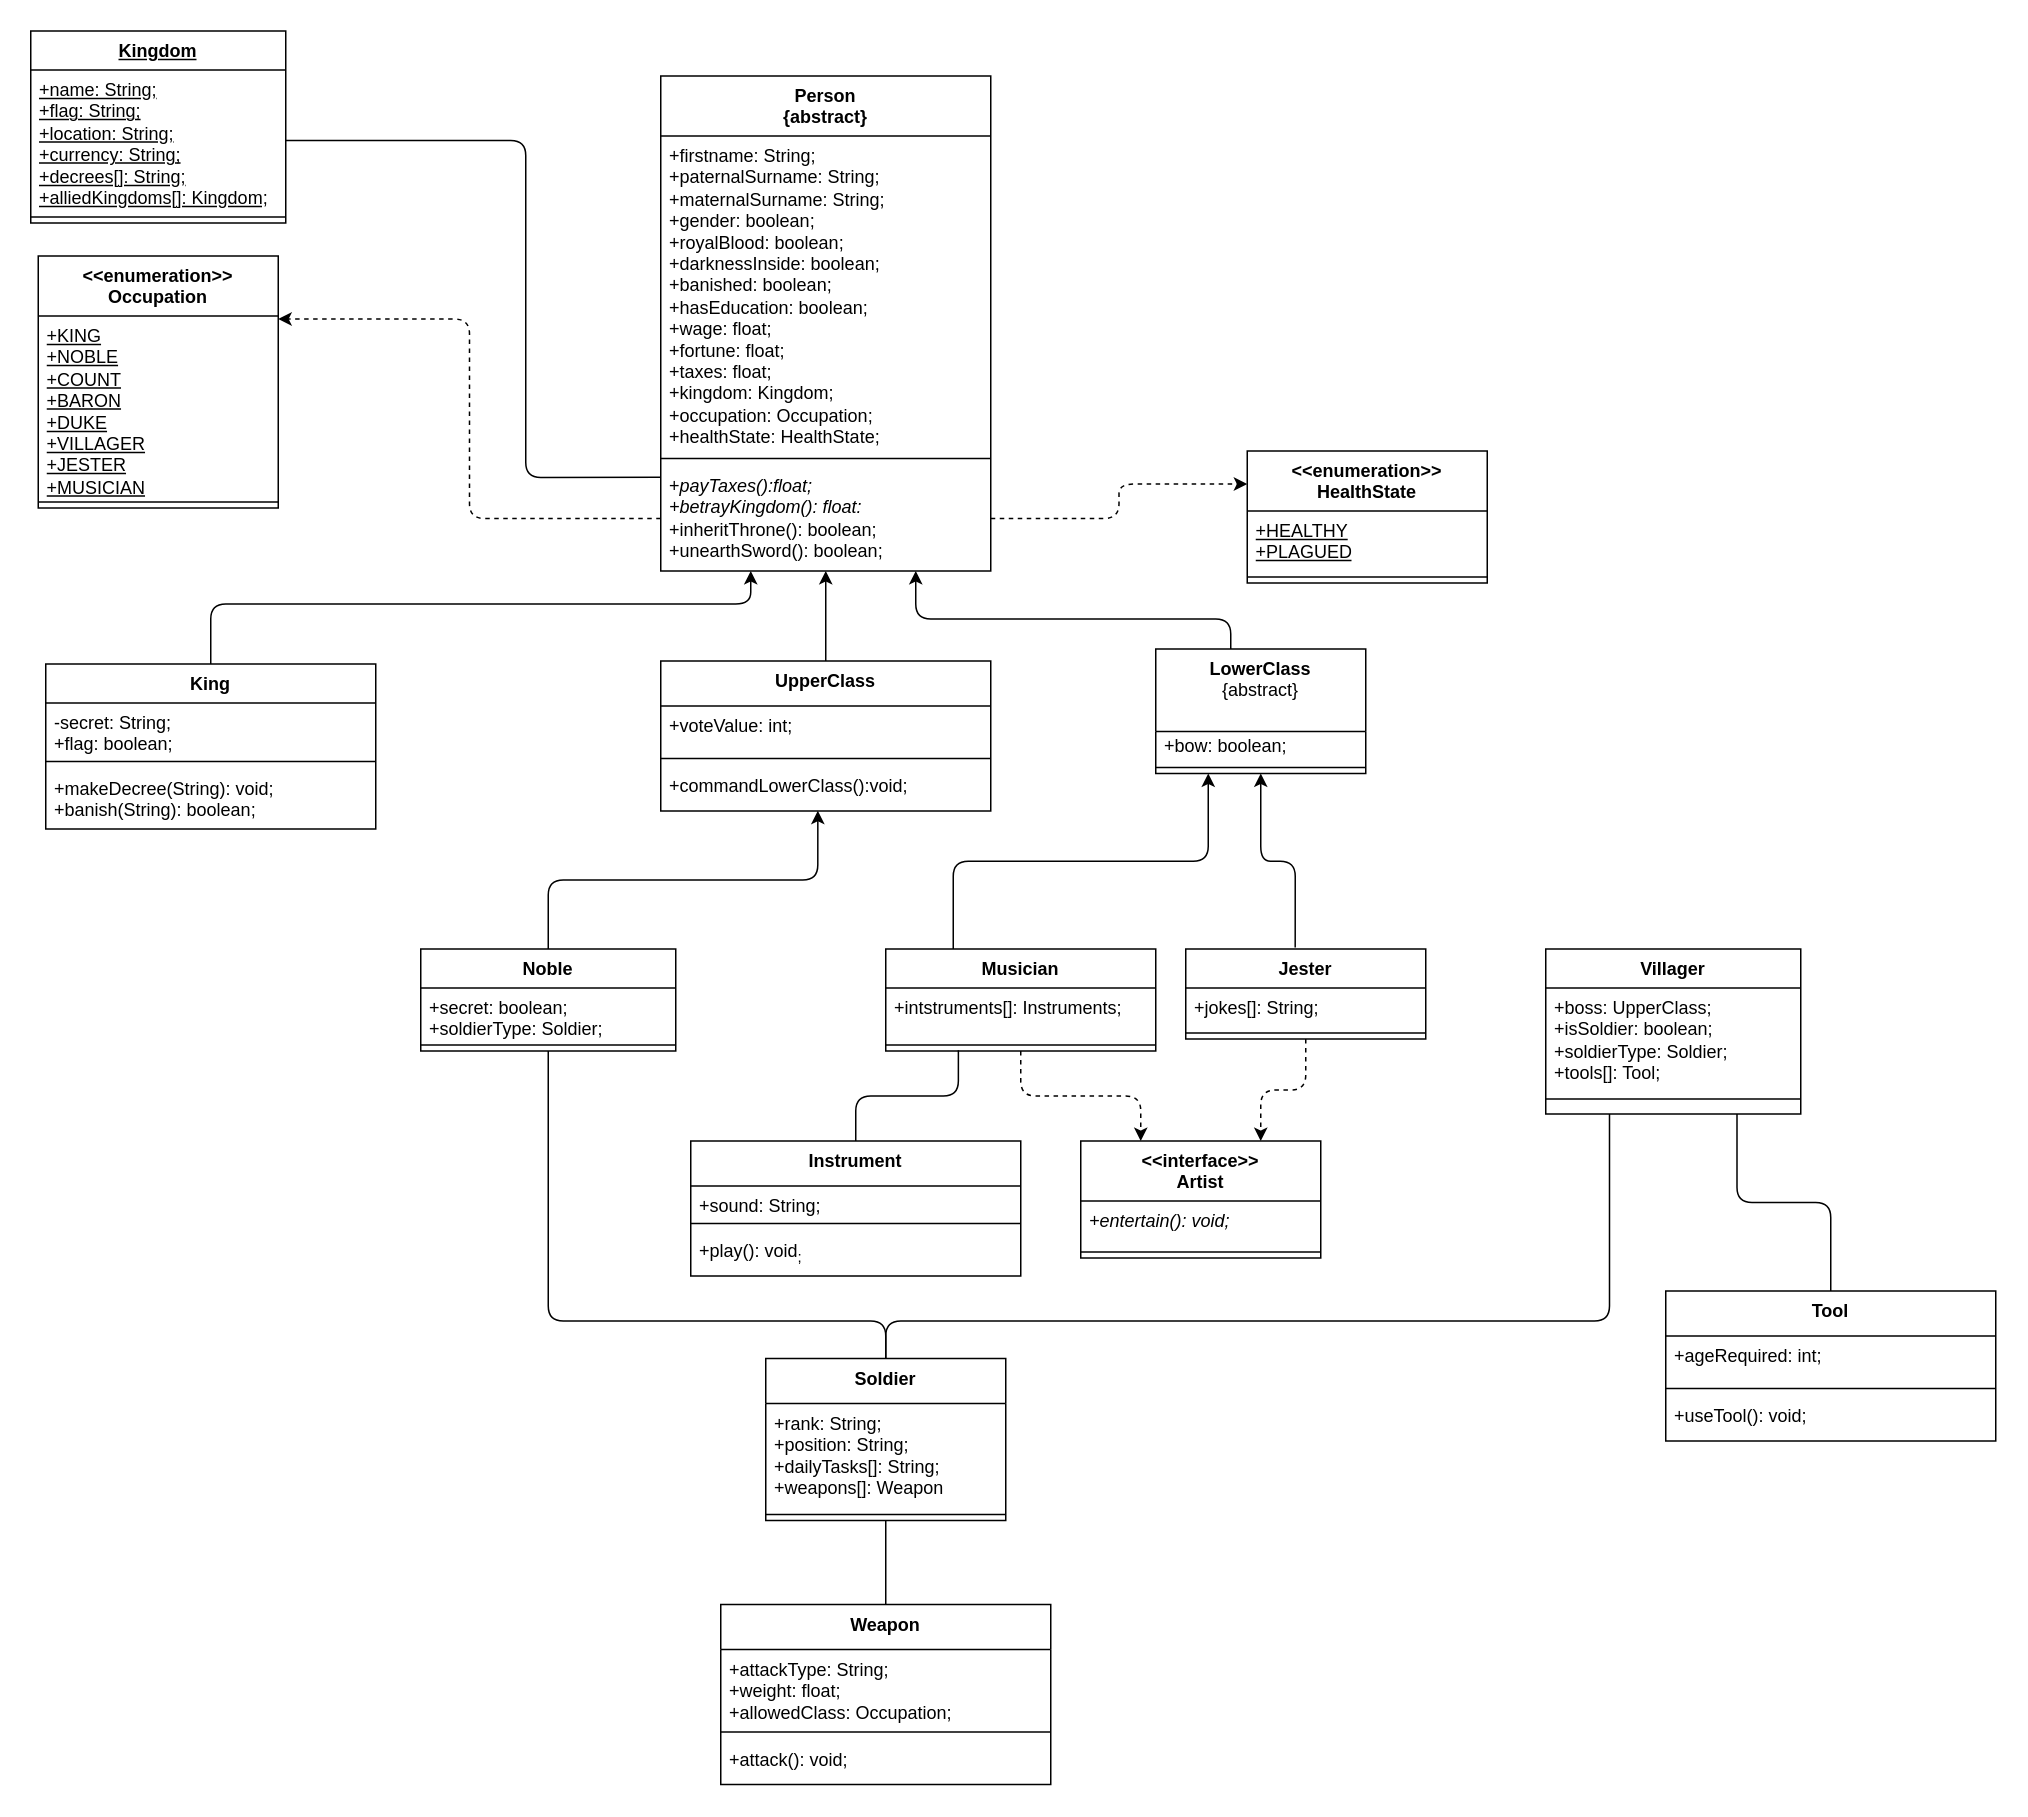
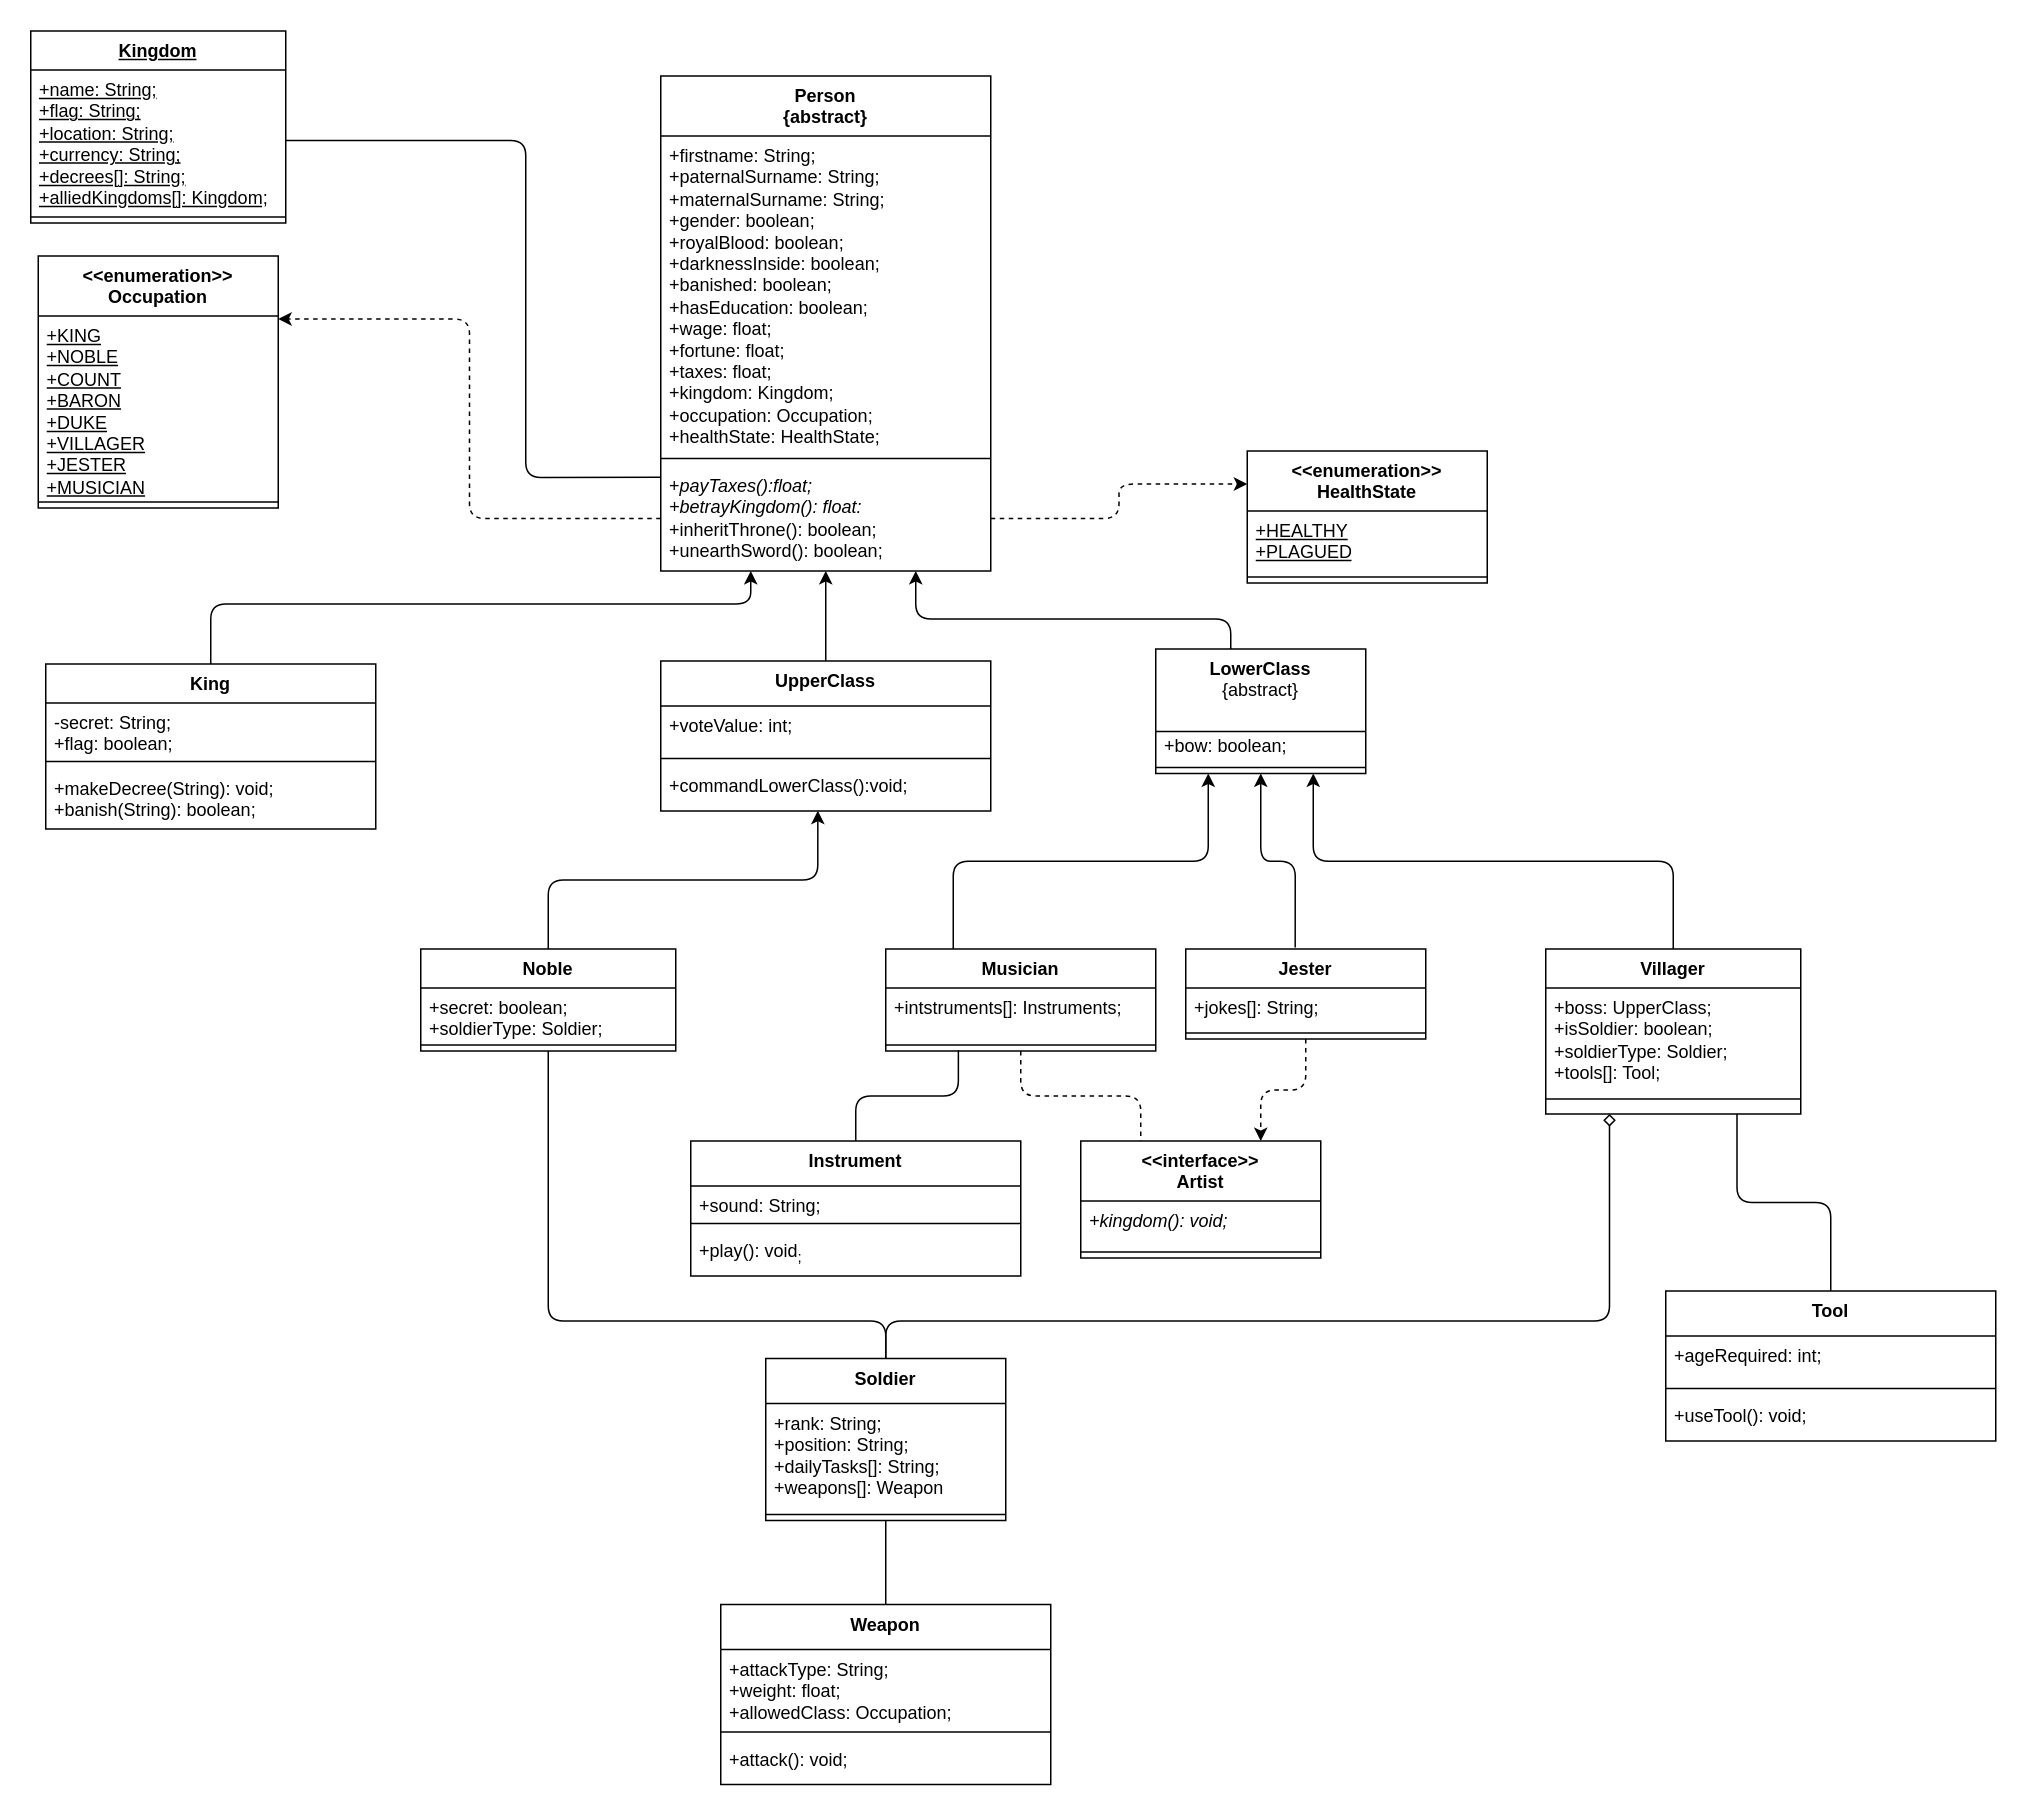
edge "Villager" -> "LowerClass {abstract}": added
edge "Villager" -- "Soldier": arrowhead none -> diamond
edge "Musician" -> "<<interface>> Artist": arrowhead classic -> none
node "+entertain(): void;": label "+entertain(): void;" -> "+kingdom(): void;"
